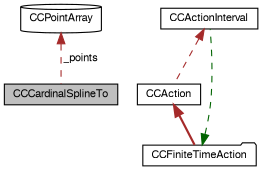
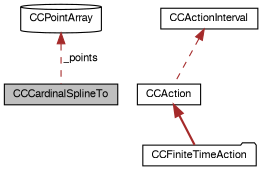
edge "CCActionInterval" -> "CCFiniteTimeAction": removed
